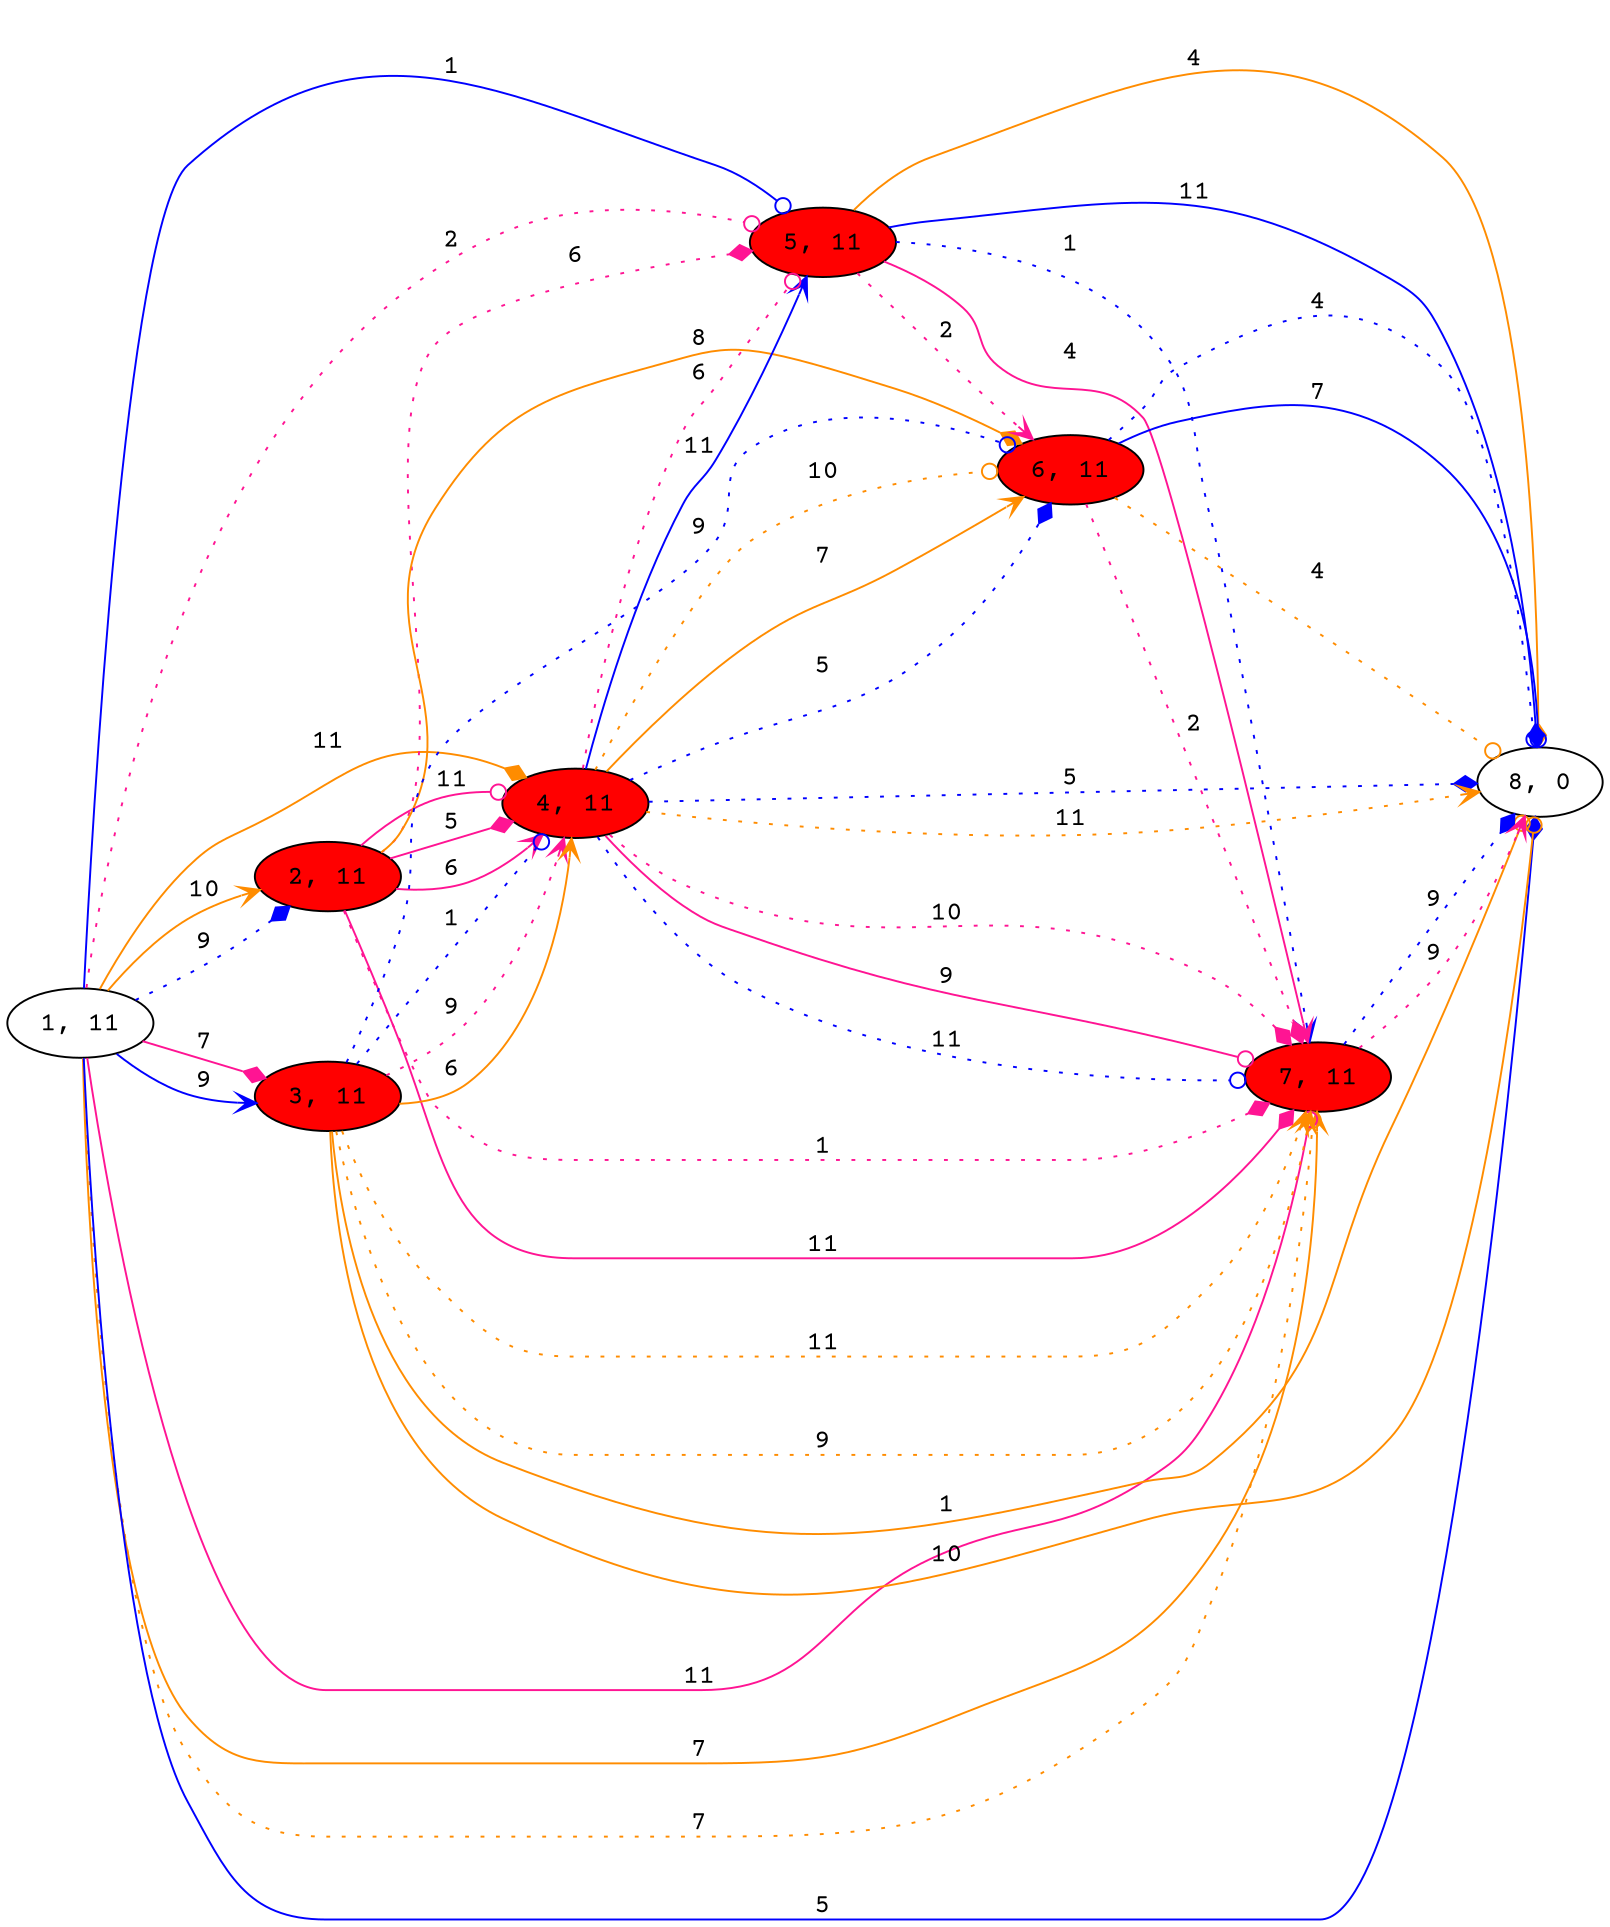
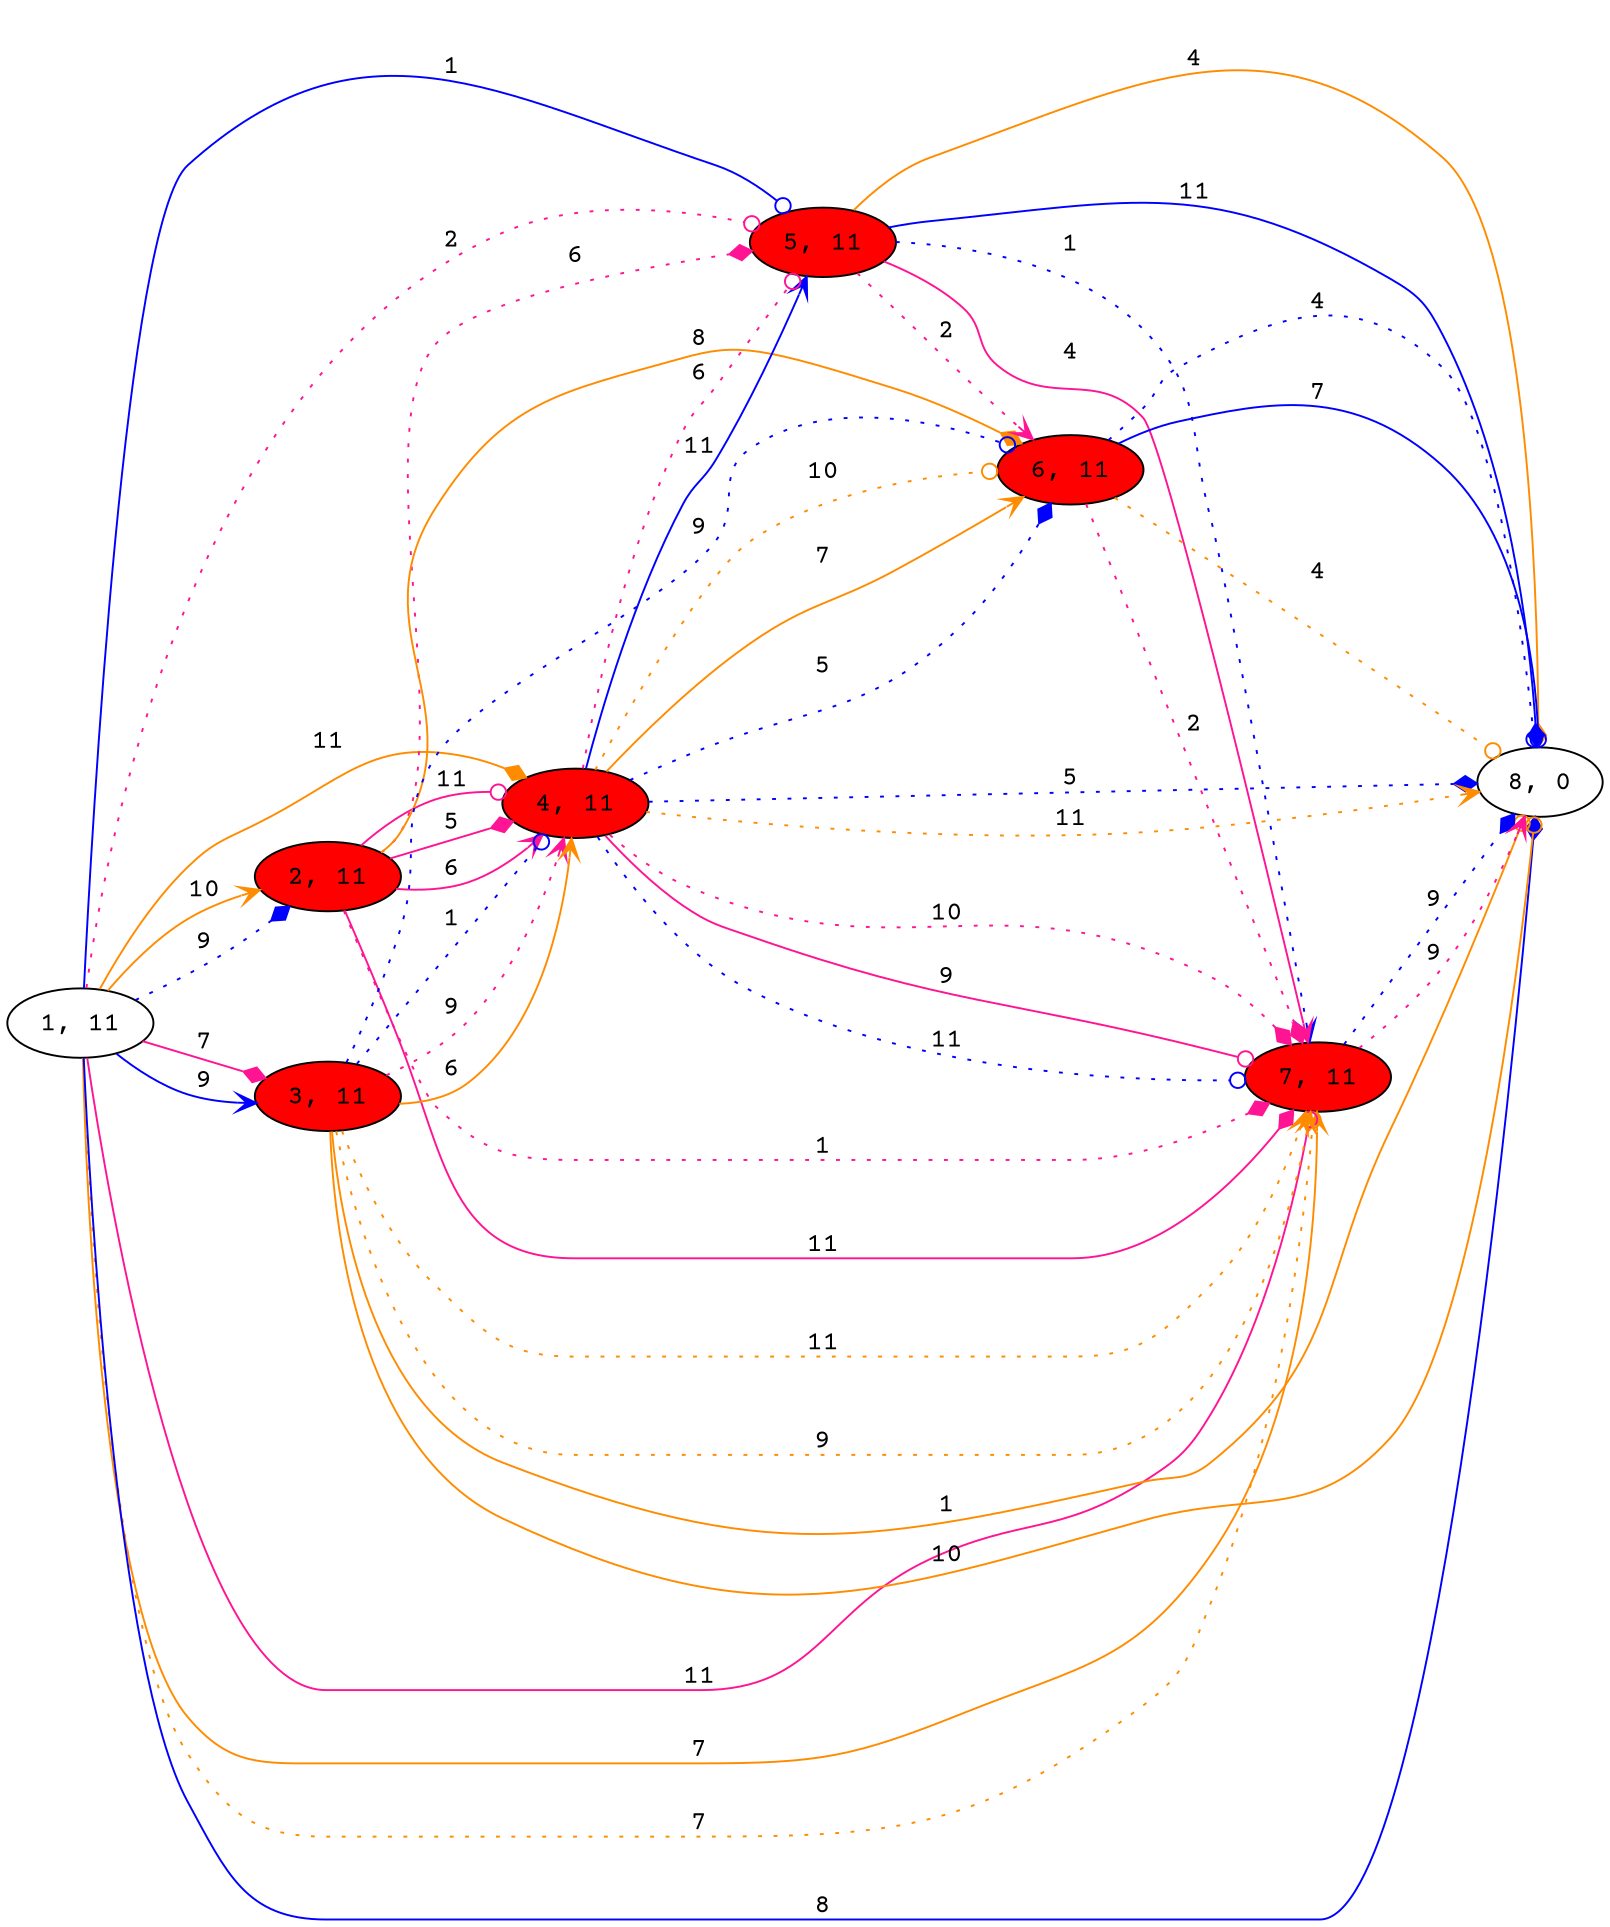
edge "1, 11" -> "8, 0": label "5" -> "8"
